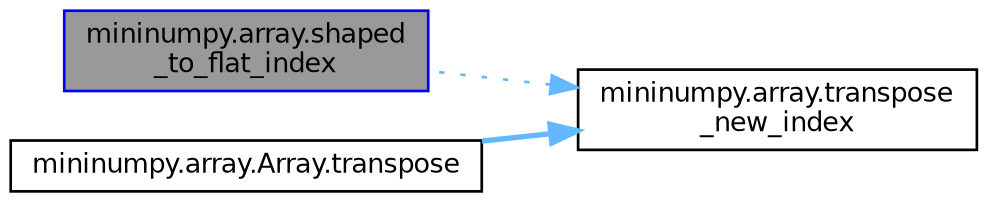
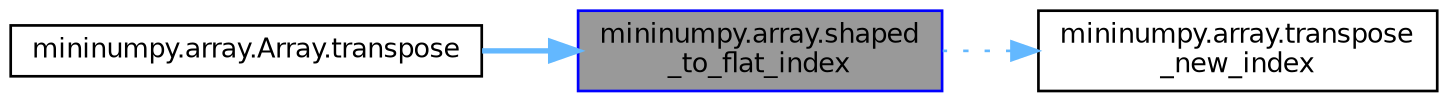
edge "mininumpy.array.Array.transpose" -> "mininumpy.array.transpose _new_index": now "mininumpy.array.Array.transpose" -> "mininumpy.array.shaped _to_flat_index"
